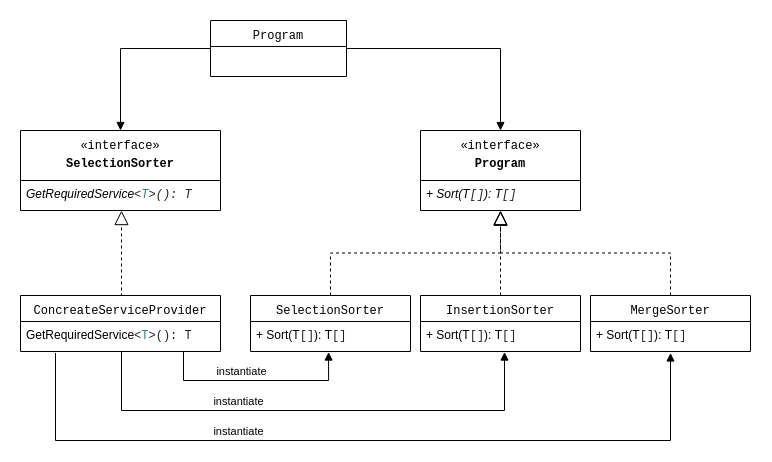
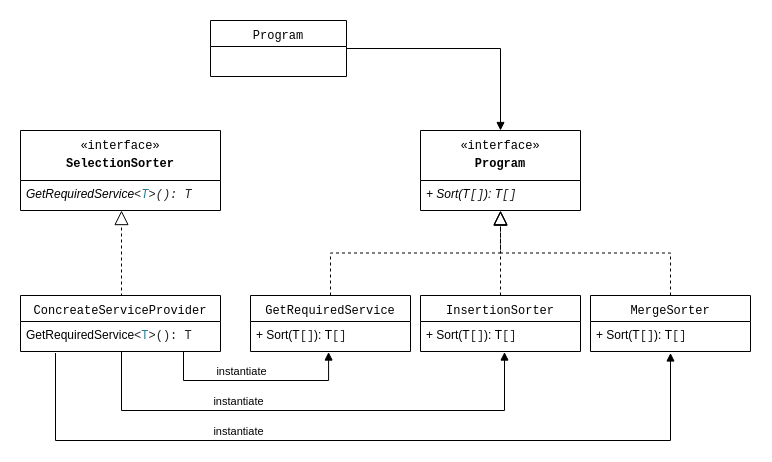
edge "Program" -> "«interface» SelectionSorter": removed
node "SelectionSorter": label "SelectionSorter" -> "GetRequiredService"
